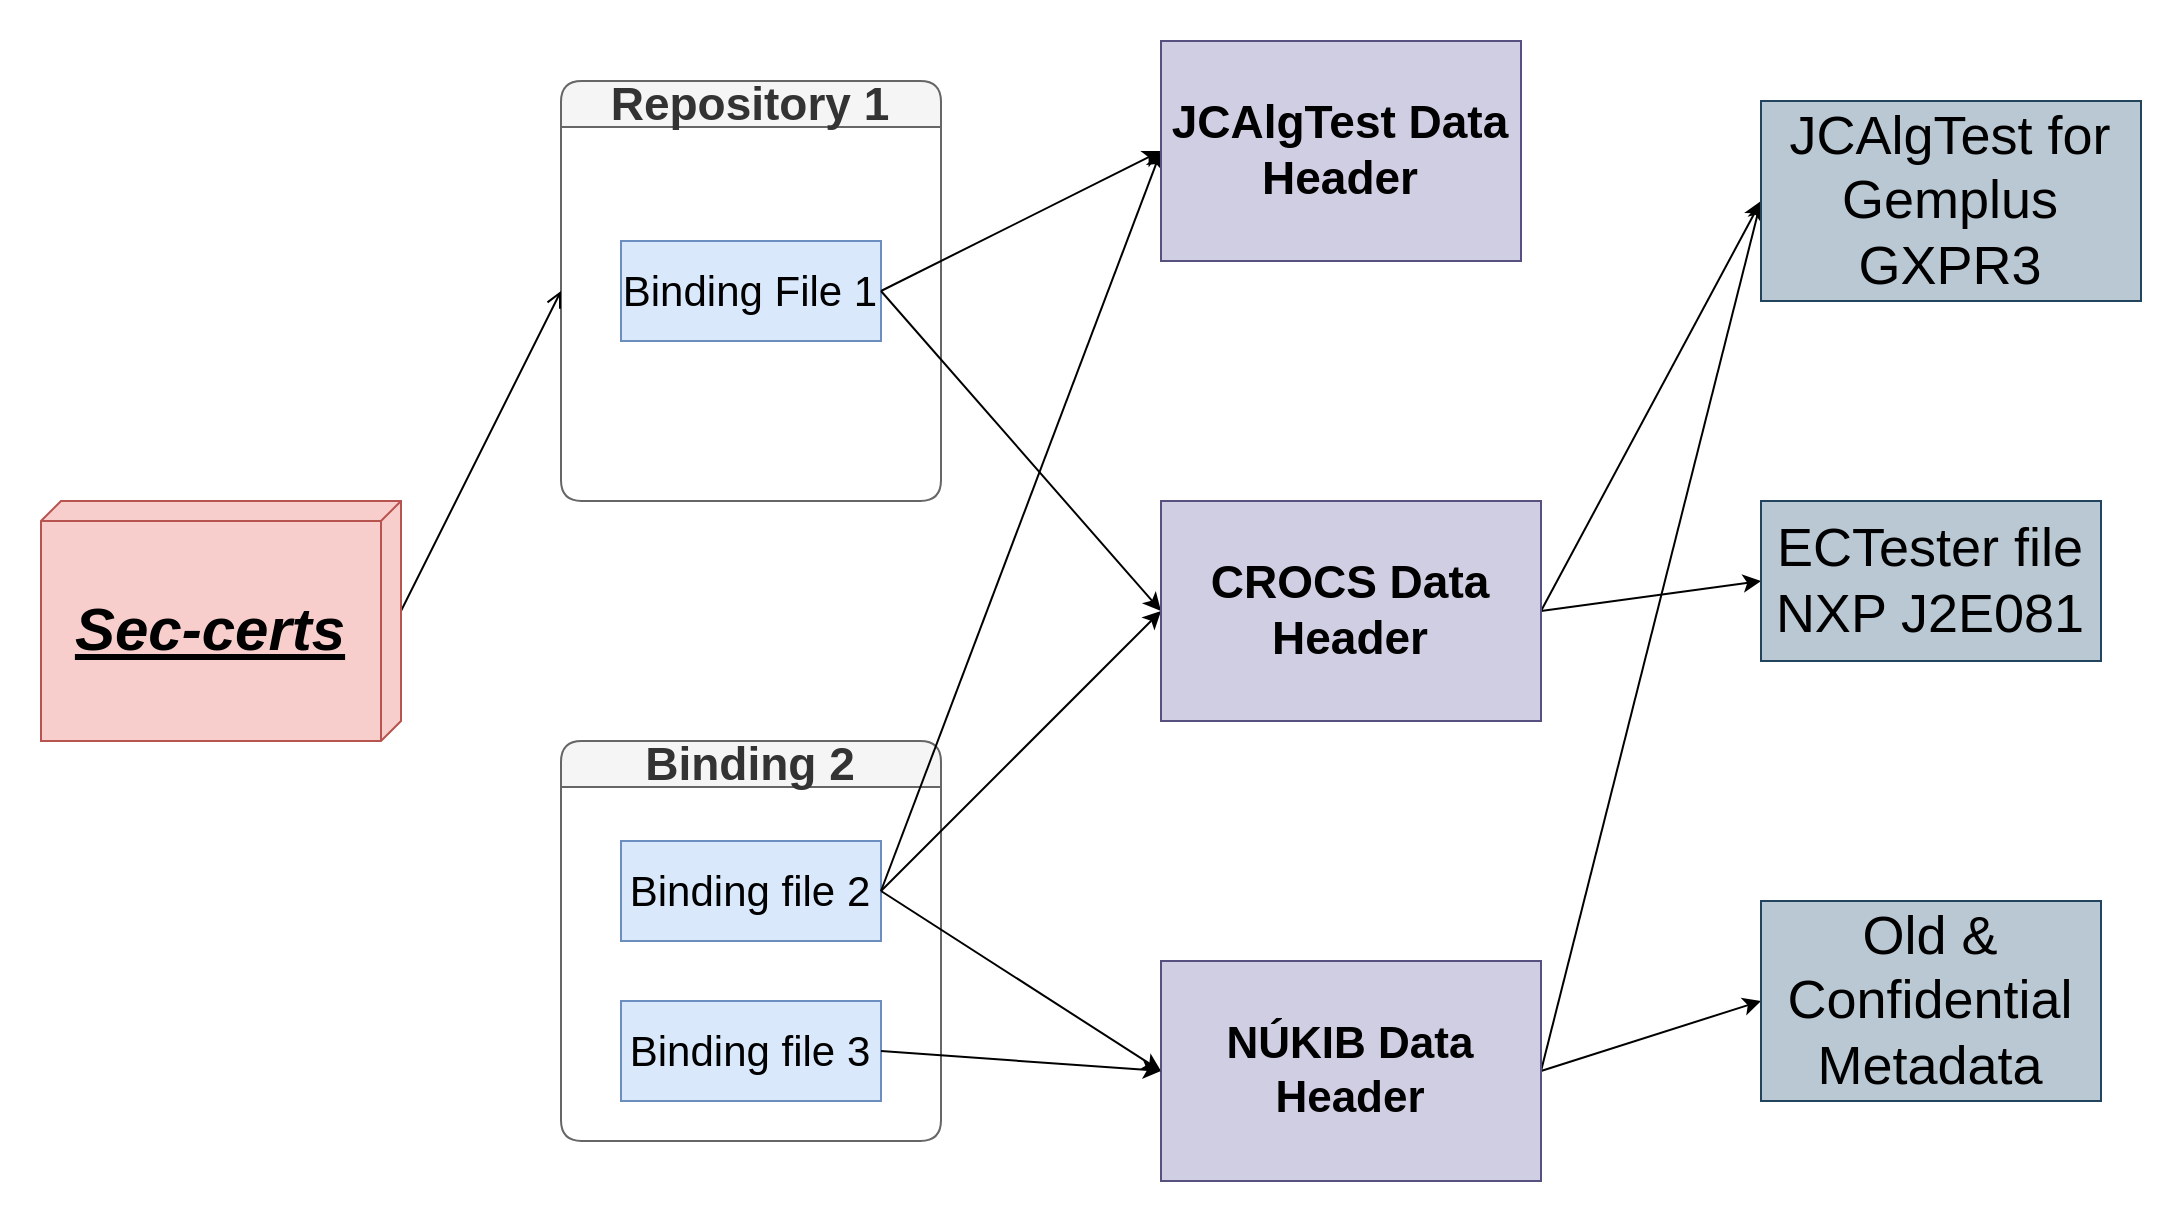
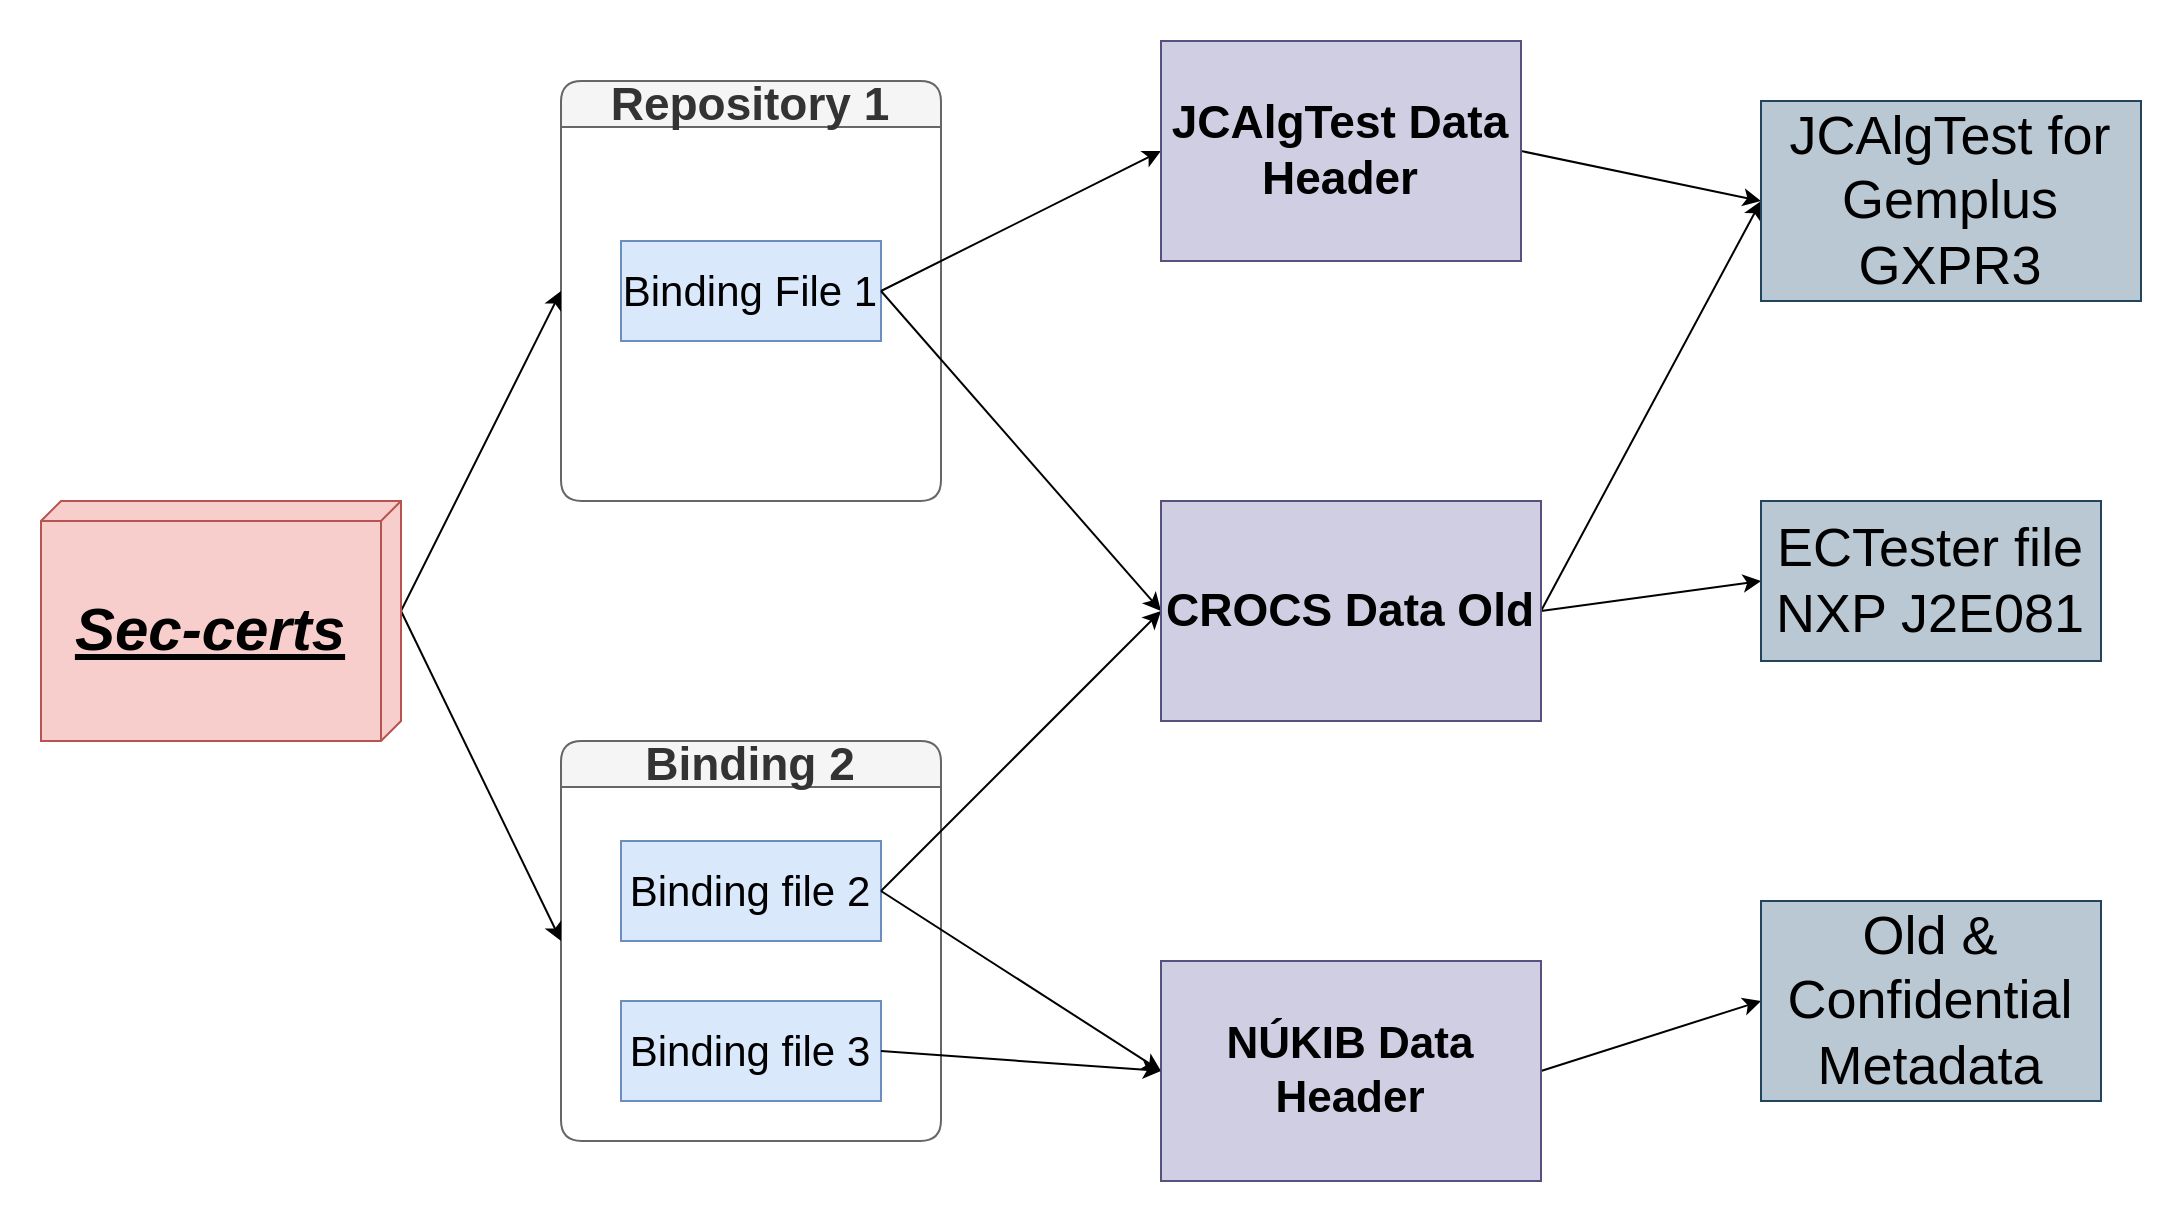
edge "JCAlgTest Data Header" -> "JCAlgTest for Gemplus GXPR3": added
edge "Sec-certs" -> "Repository 1": arrowhead open -> classic
node "CROCS Data Header": label "CROCS Data Header" -> "CROCS Data Old"
edge "NÚKIB Data Header" -> "JCAlgTest for Gemplus GXPR3": removed
edge "Binding file 2" -> "JCAlgTest Data Header": removed
edge "Sec-certs" -> "Binding 2": added
